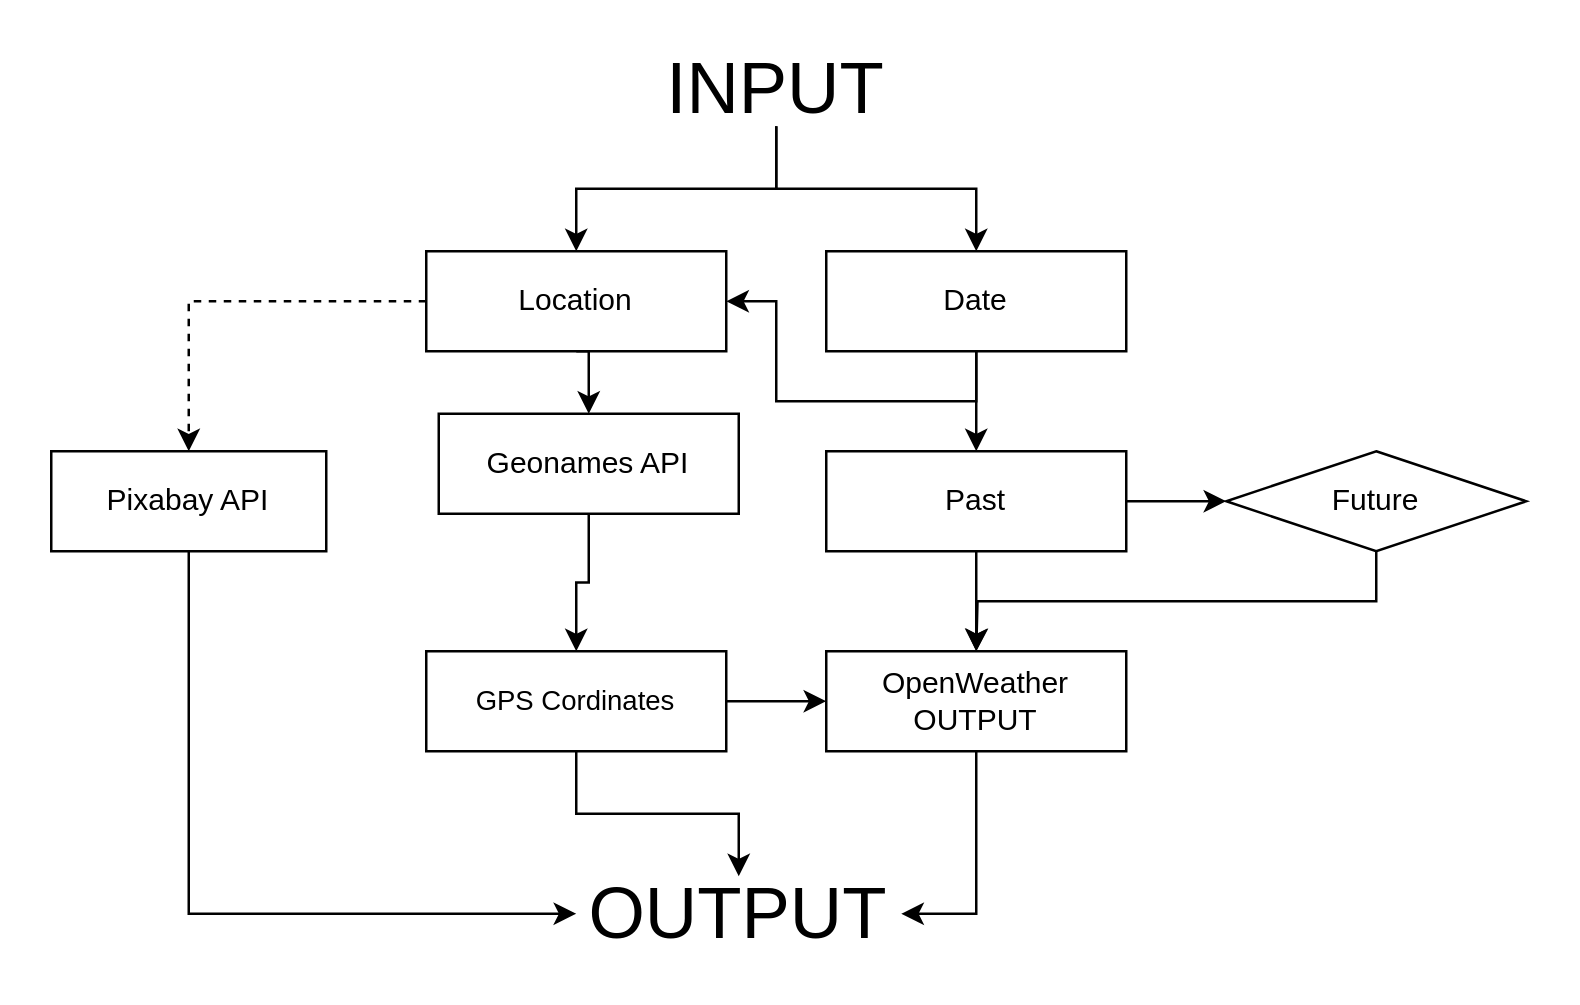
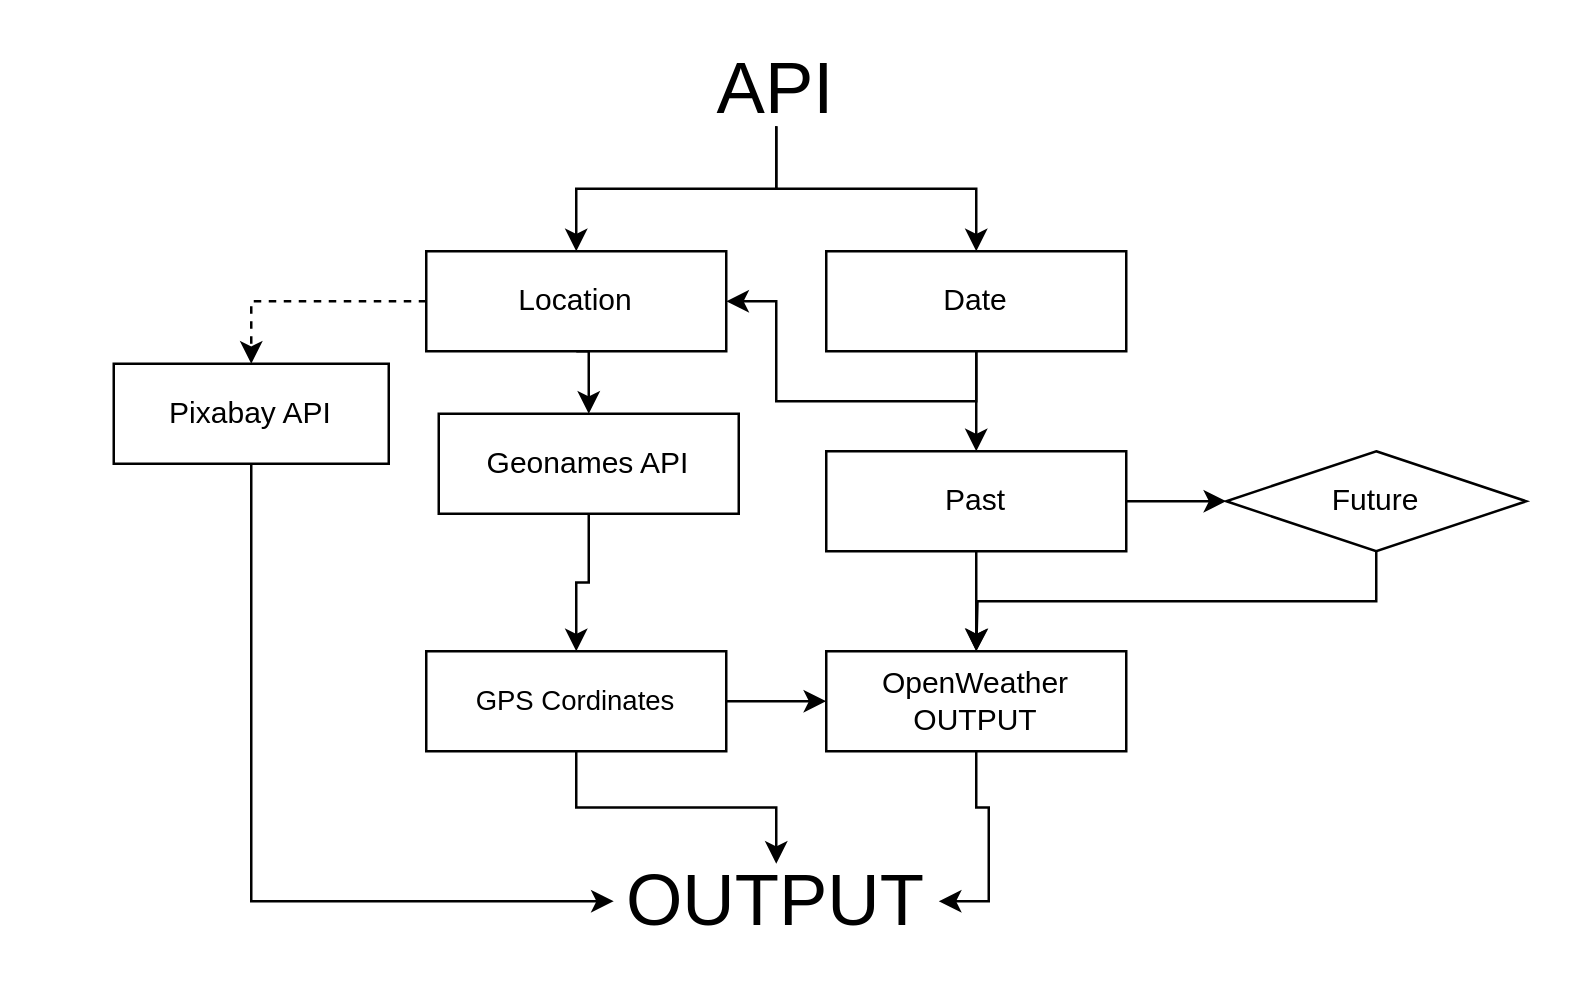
node "INPUT": label "INPUT" -> "API"
node "Pixabay API": moved (189, 501) -> (251, 414)
node "OUTPUT": moved (739, 914) -> (776, 901)
